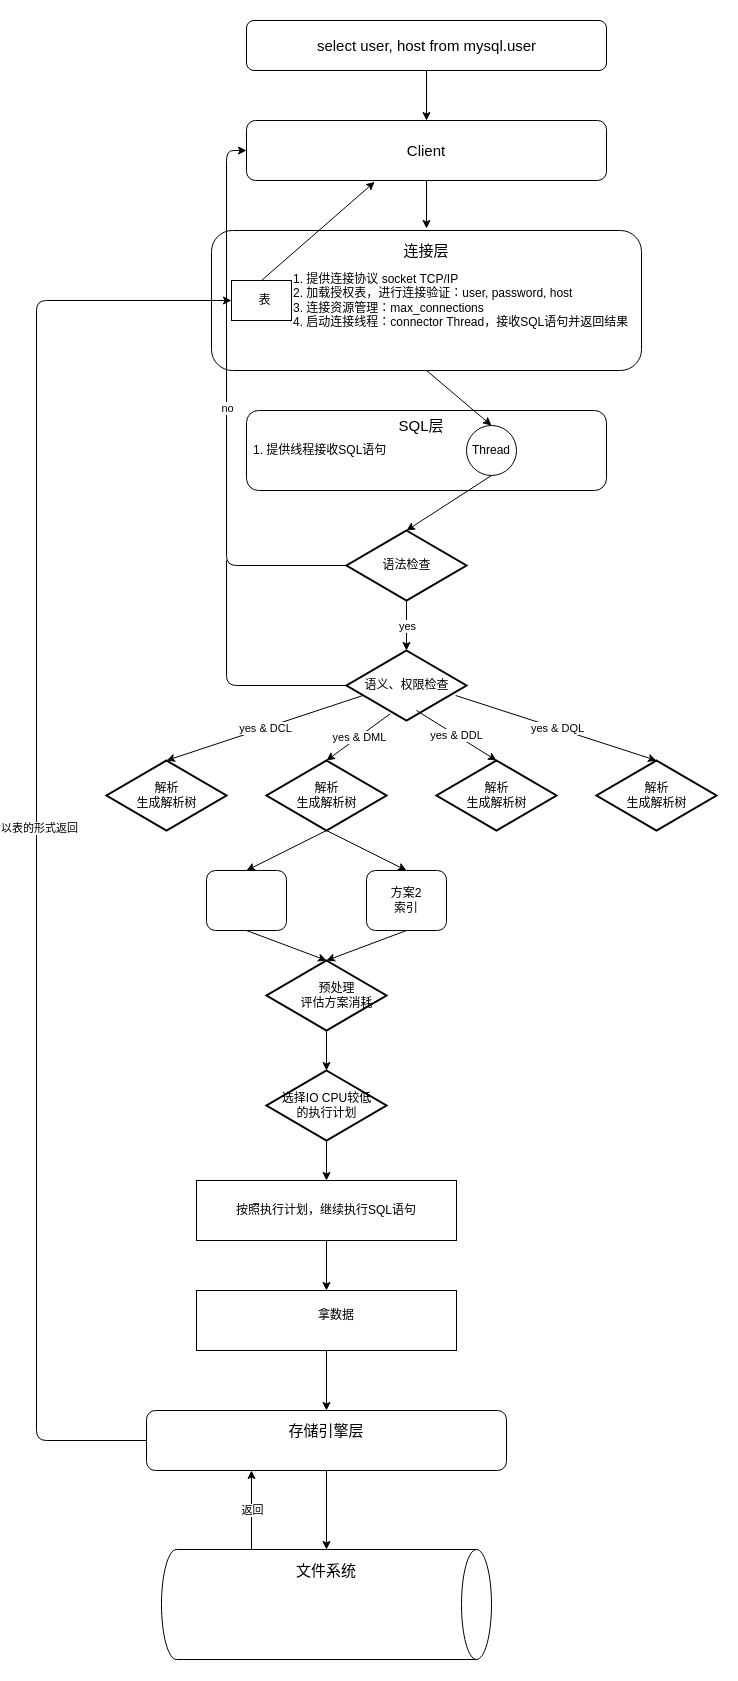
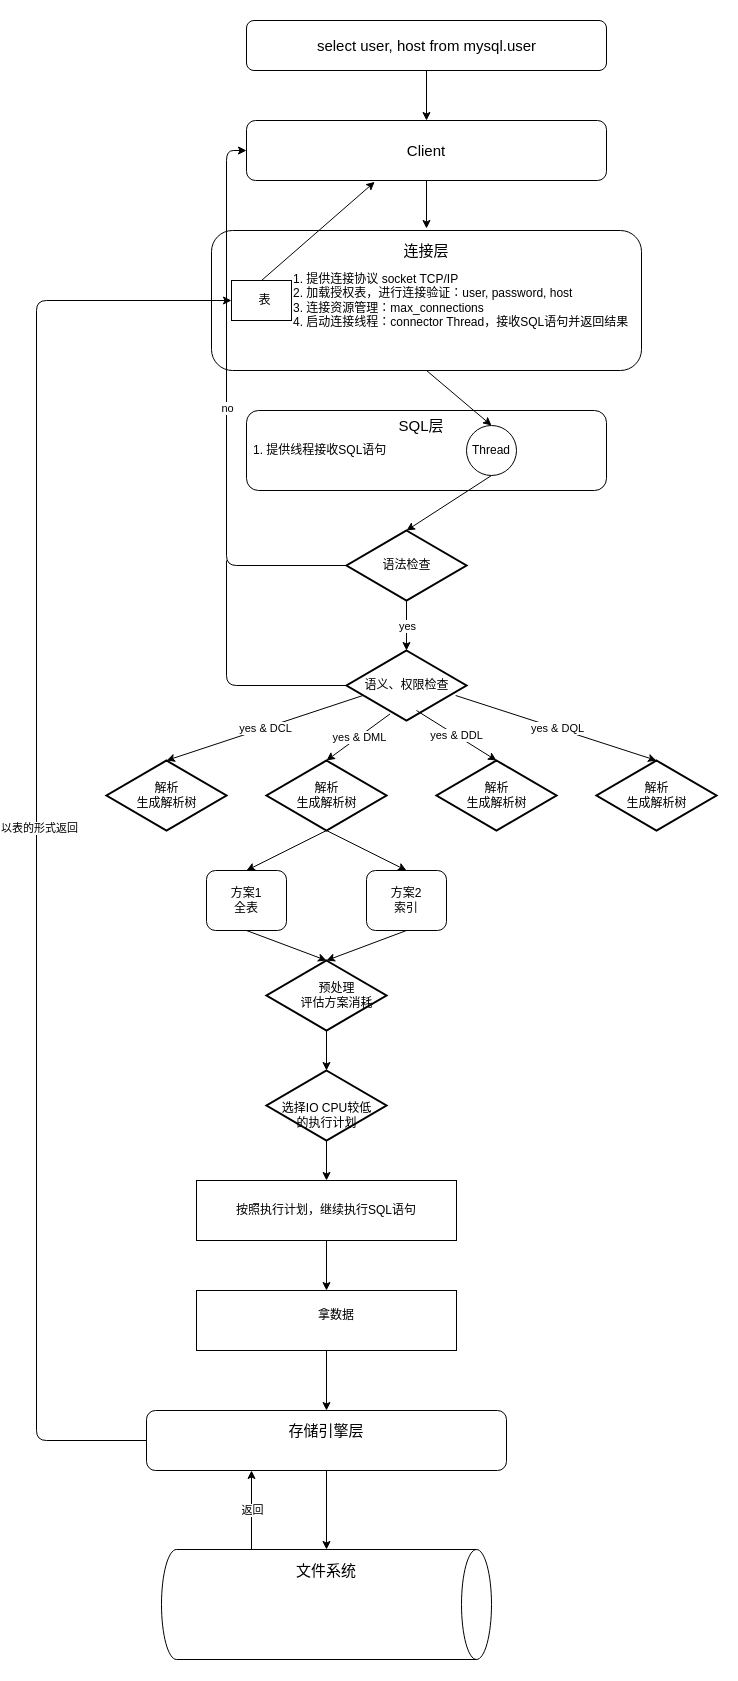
node "方案1 全表": added
node "选择IO CPU较低 的执行计划": moved (327, 1106) -> (327, 1116)
